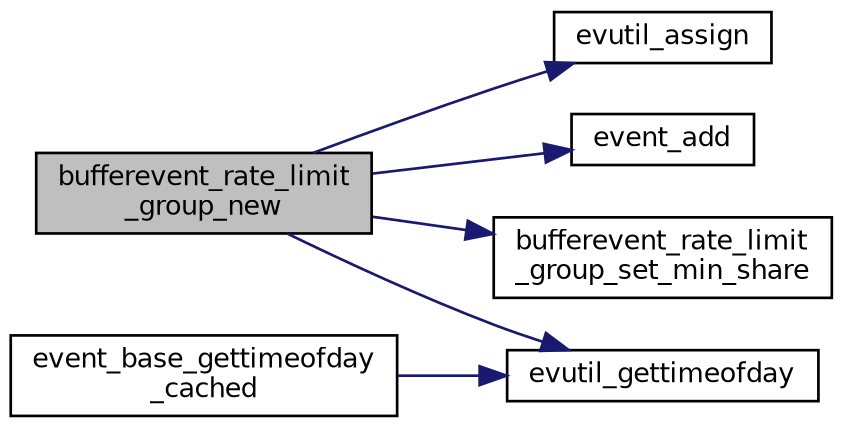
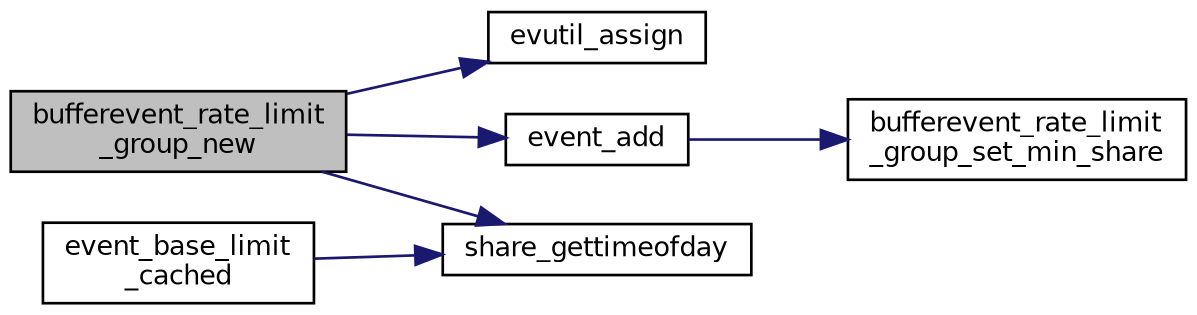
edge "bufferevent_rate_limit _group_new" -> "bufferevent_rate_limit _group_set_min_share": now "event_add" -> "bufferevent_rate_limit _group_set_min_share"
node "event_base_gettimeofday _cached": label "event_base_gettimeofday _cached" -> "event_base_limit _cached"
node "evutil_gettimeofday": label "evutil_gettimeofday" -> "share_gettimeofday"
